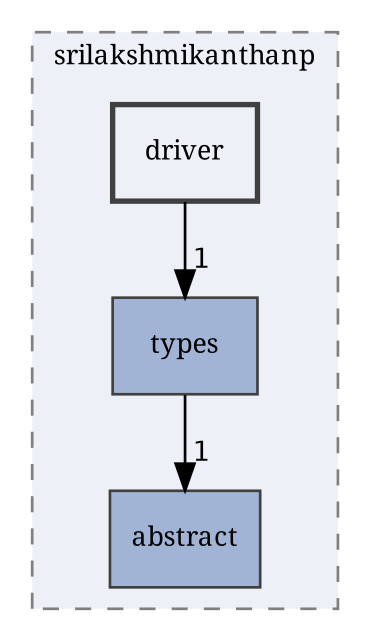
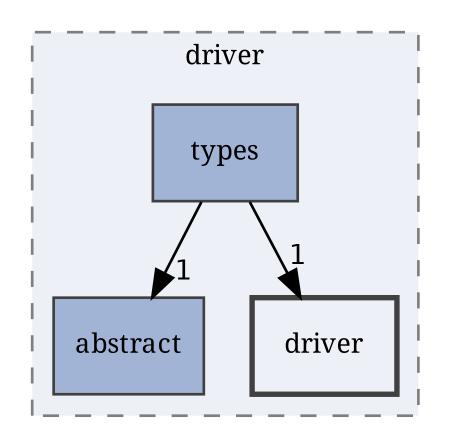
cluster "srilakshmikanthanp": label "srilakshmikanthanp" -> "driver"
edge "driver" -> "types": reversed
